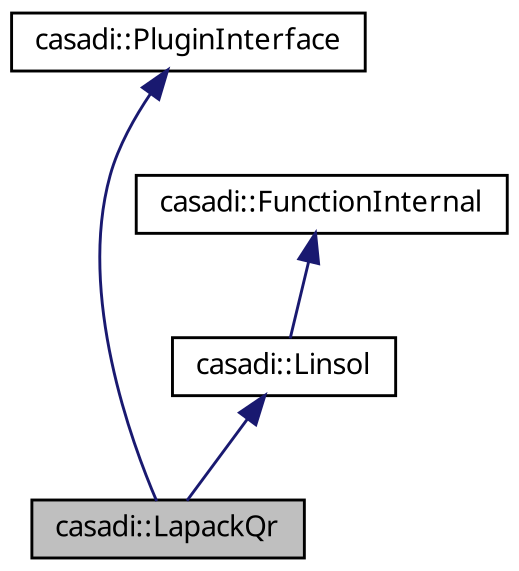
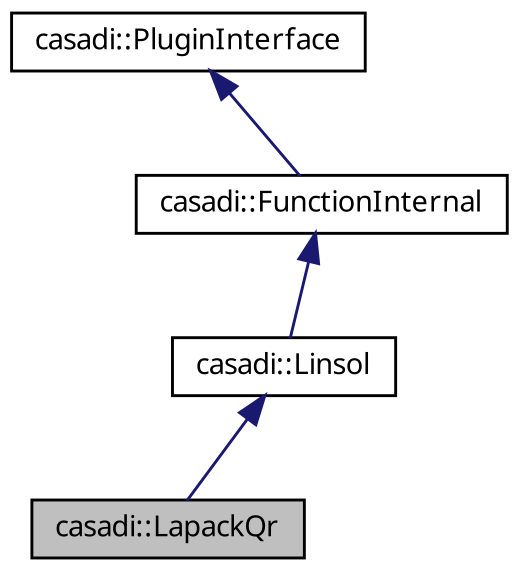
edge "casadi::LapackQr" -> "casadi::PluginInterface": now "casadi::FunctionInternal" -> "casadi::PluginInterface"
